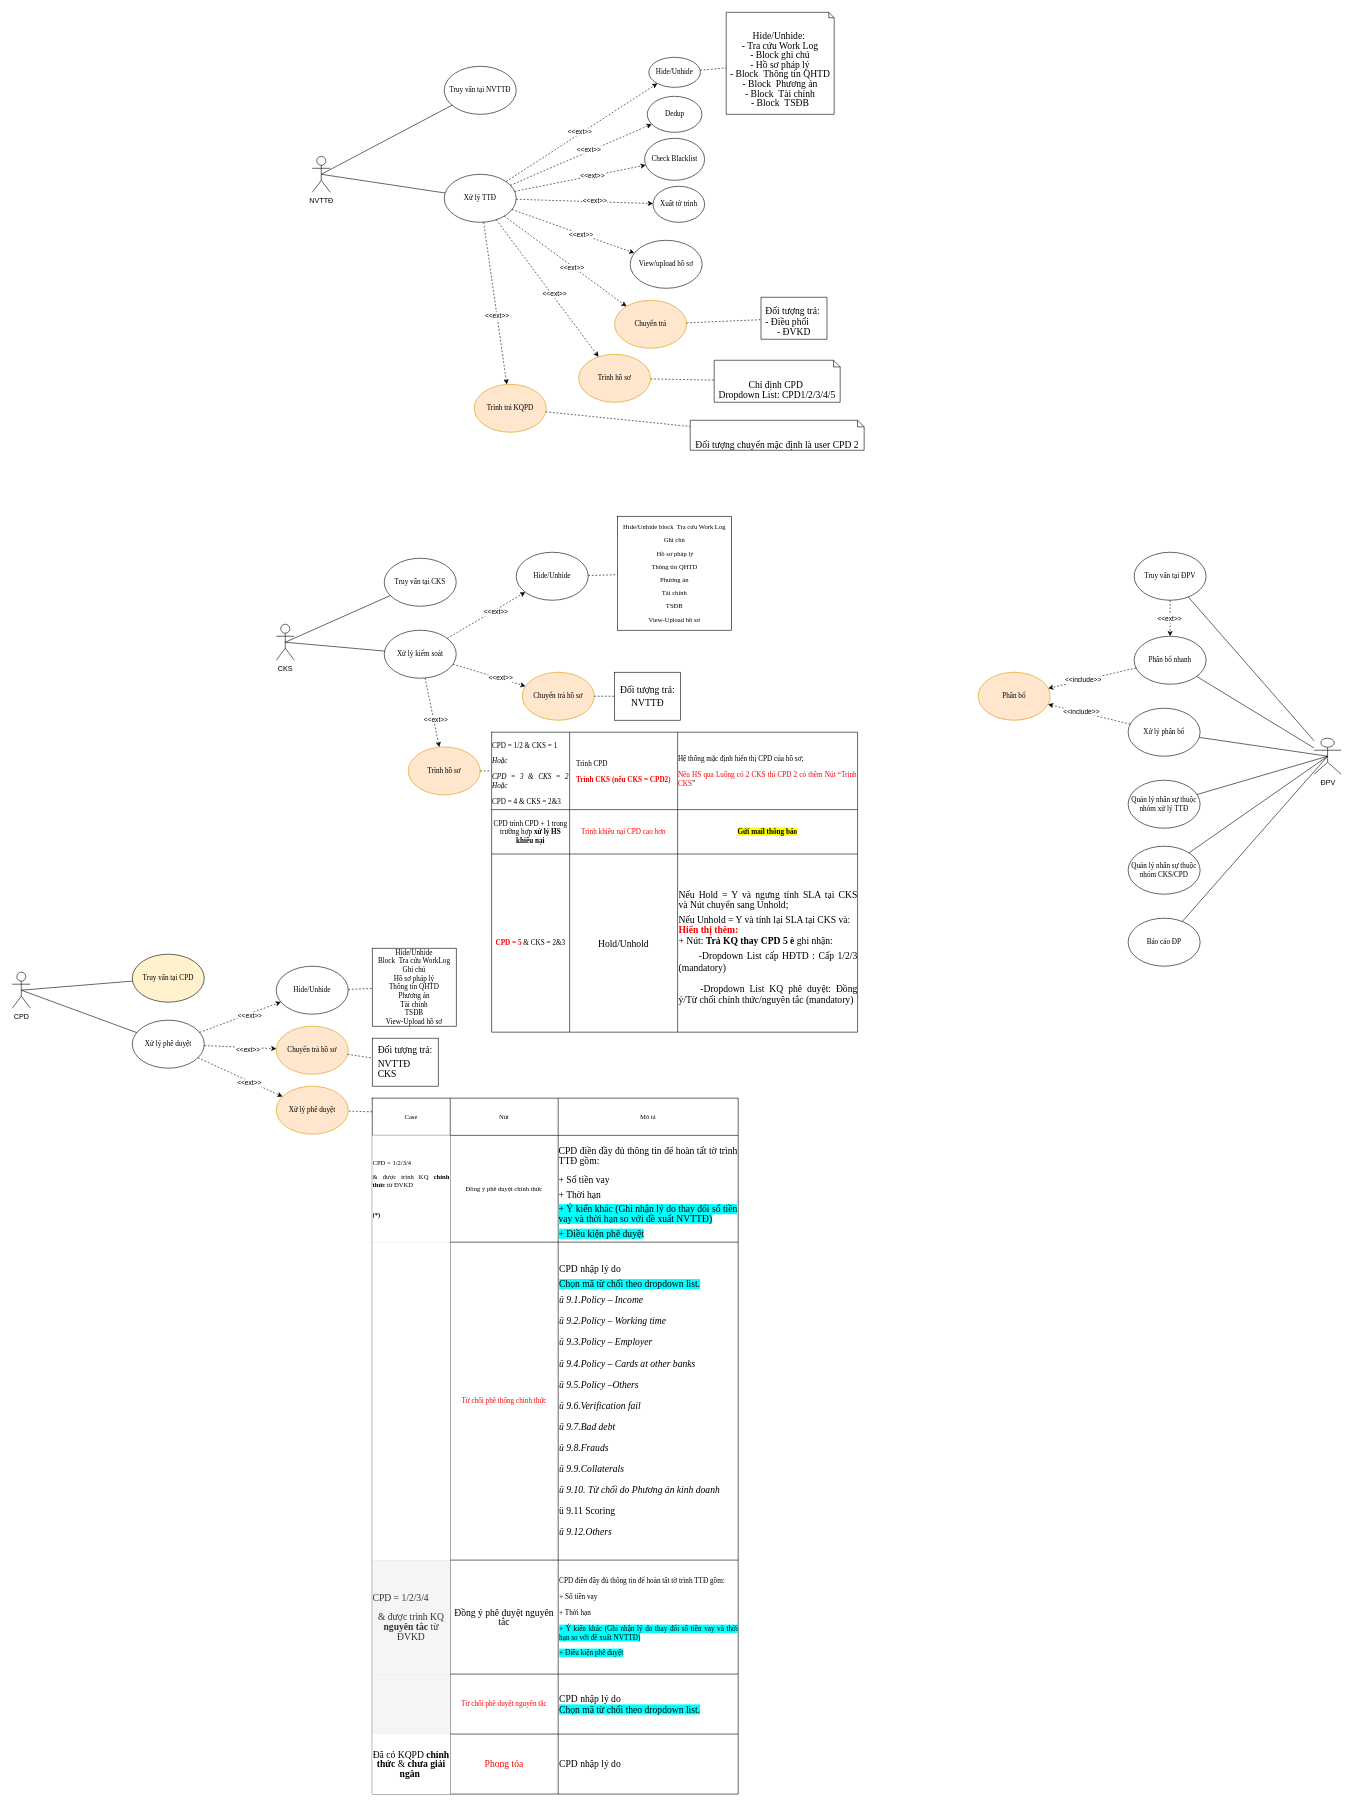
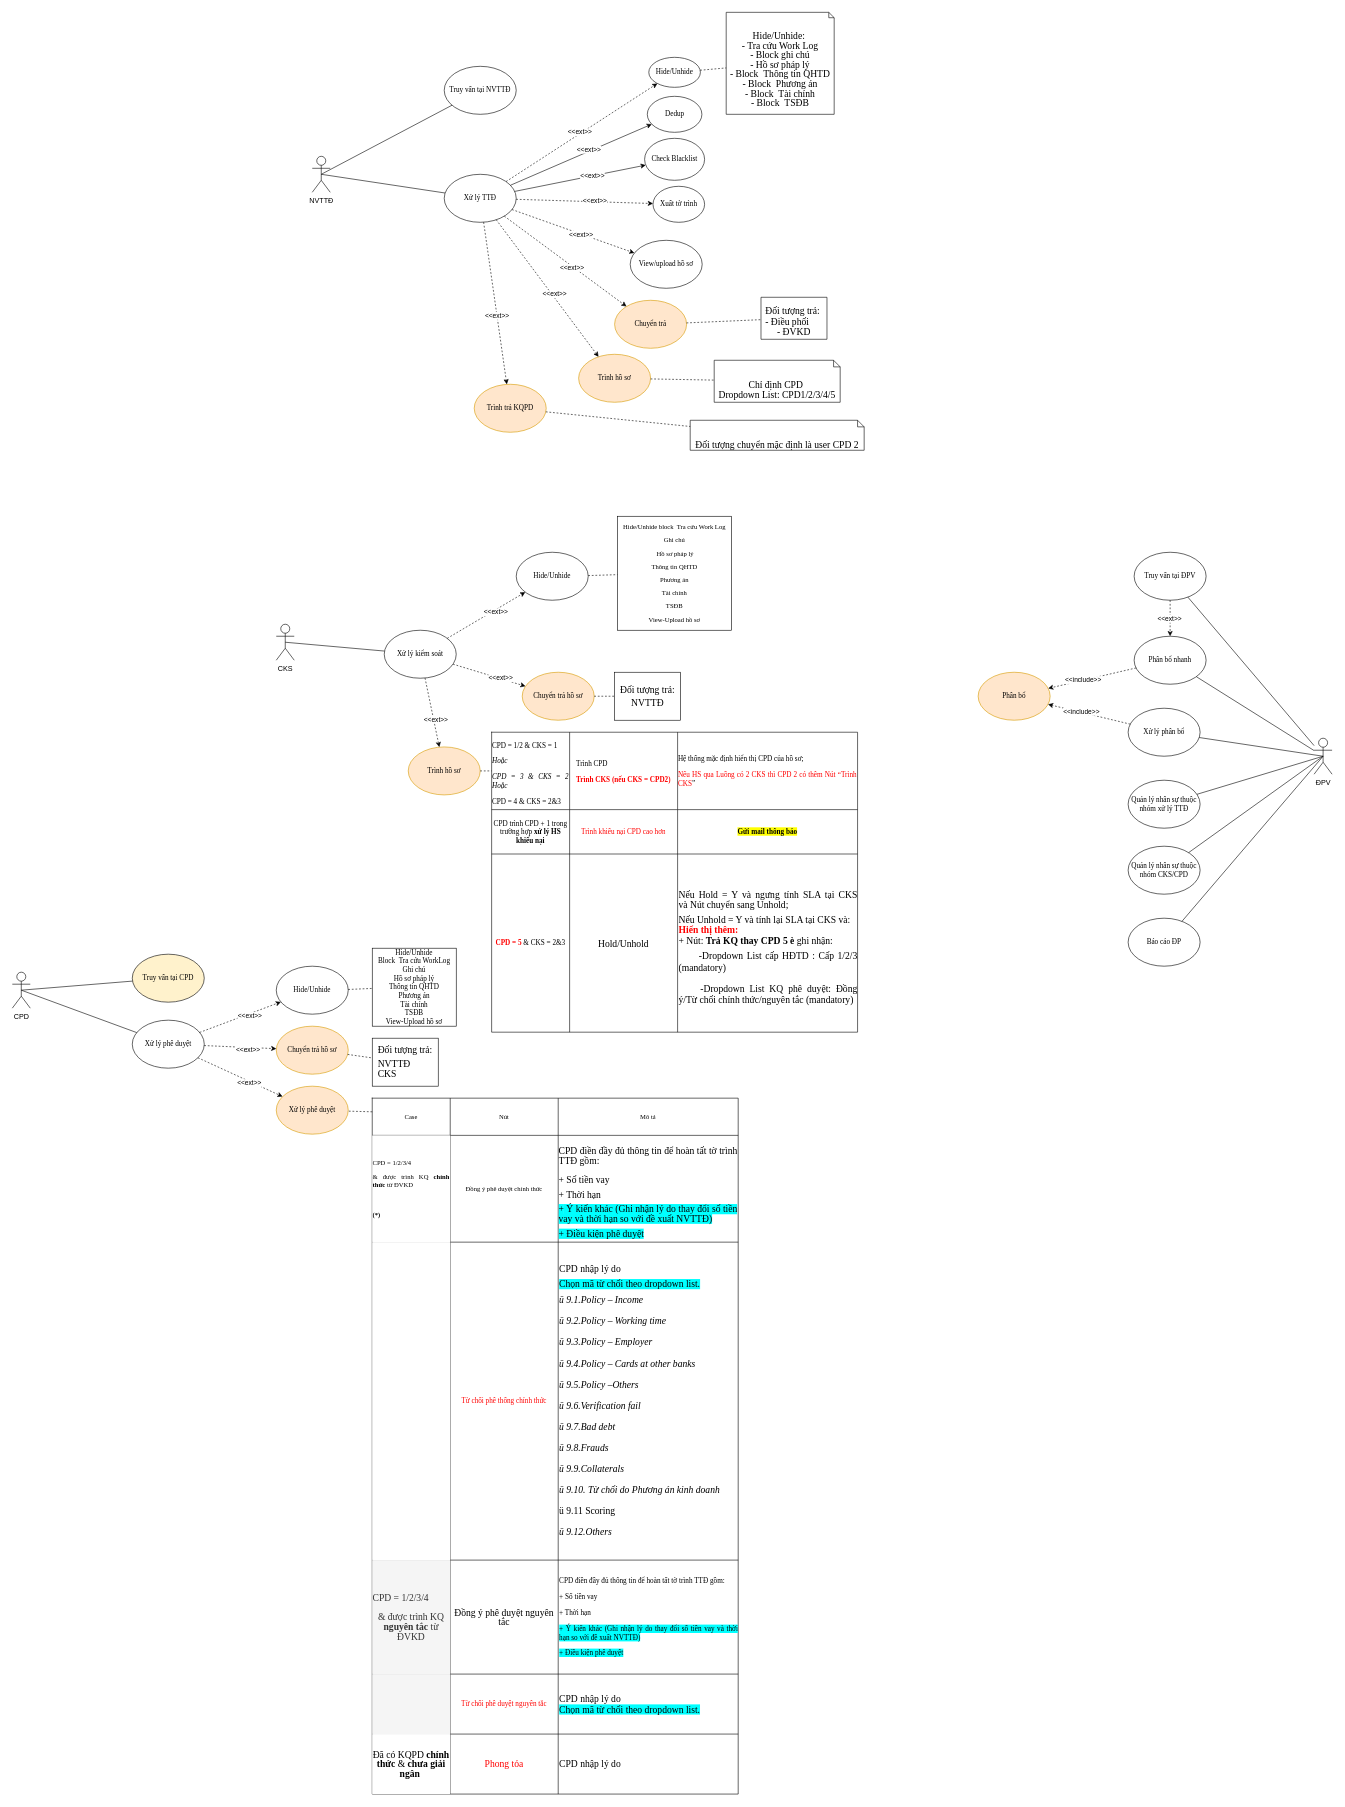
edge "Xử lý TTĐ" -> "Dedup": style dashed -> solid
edge "Xử lý TTĐ" -> "Check Blacklist": style dashed -> solid
node "Truy vấn tại CKS": removed
edge "Truy vấn tại CKS" -- "CKS": removed
node "ĐPV": size 27x36 -> 18x36
